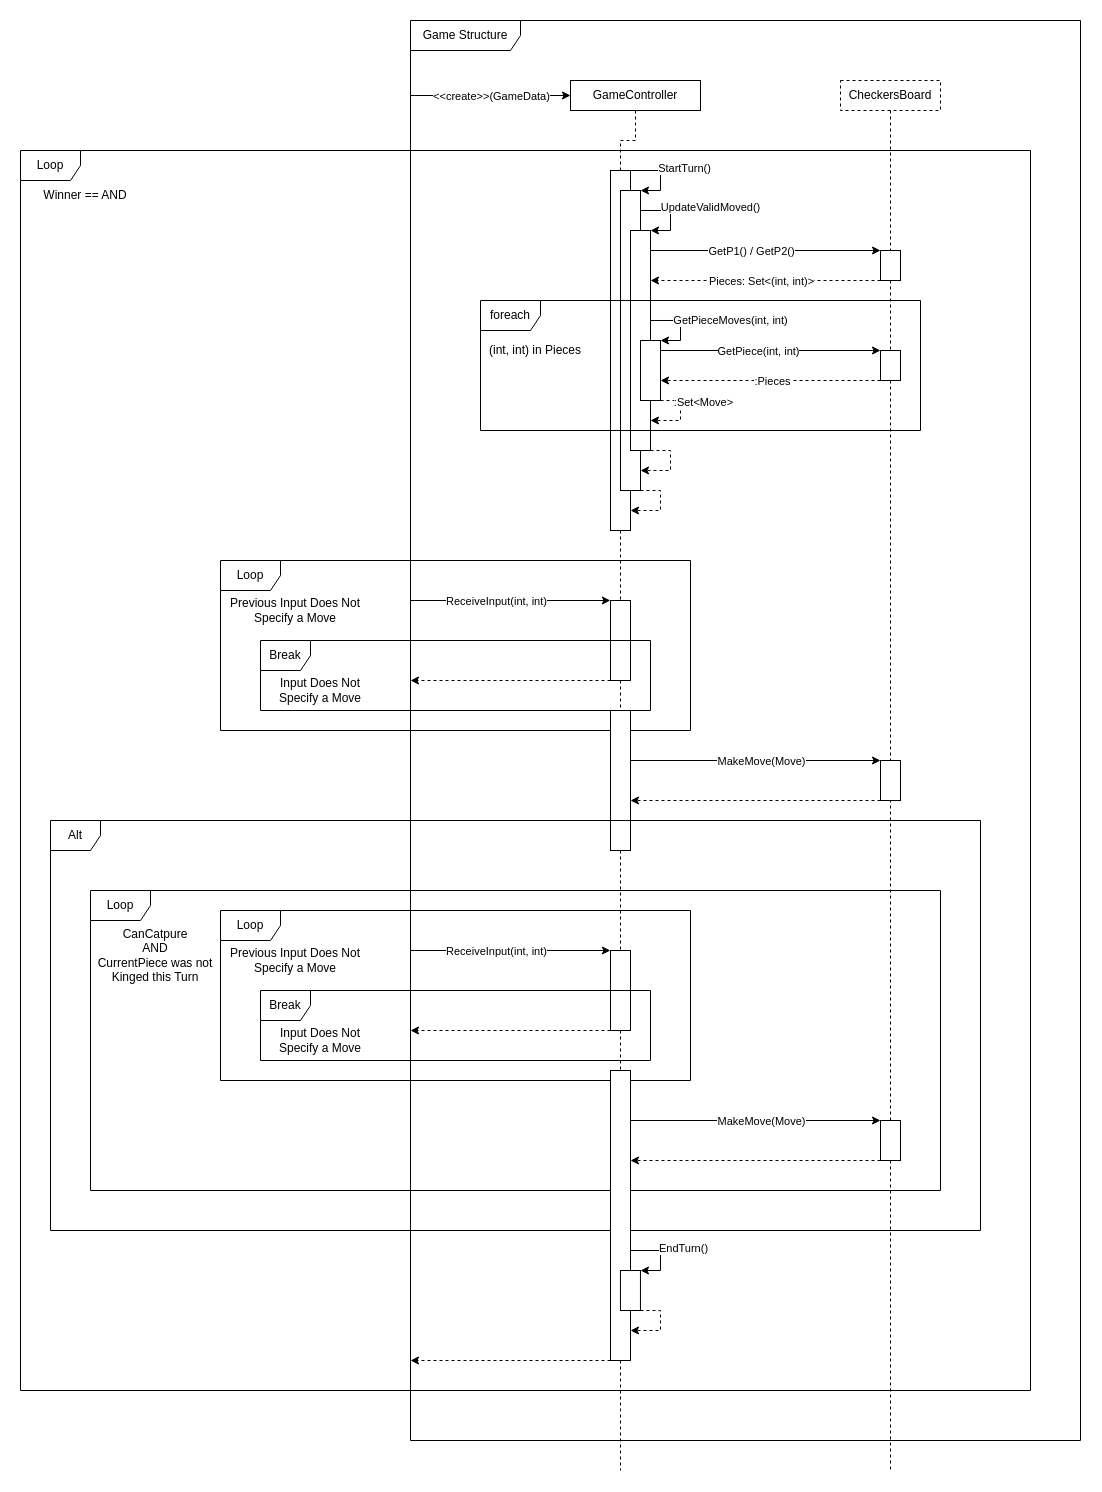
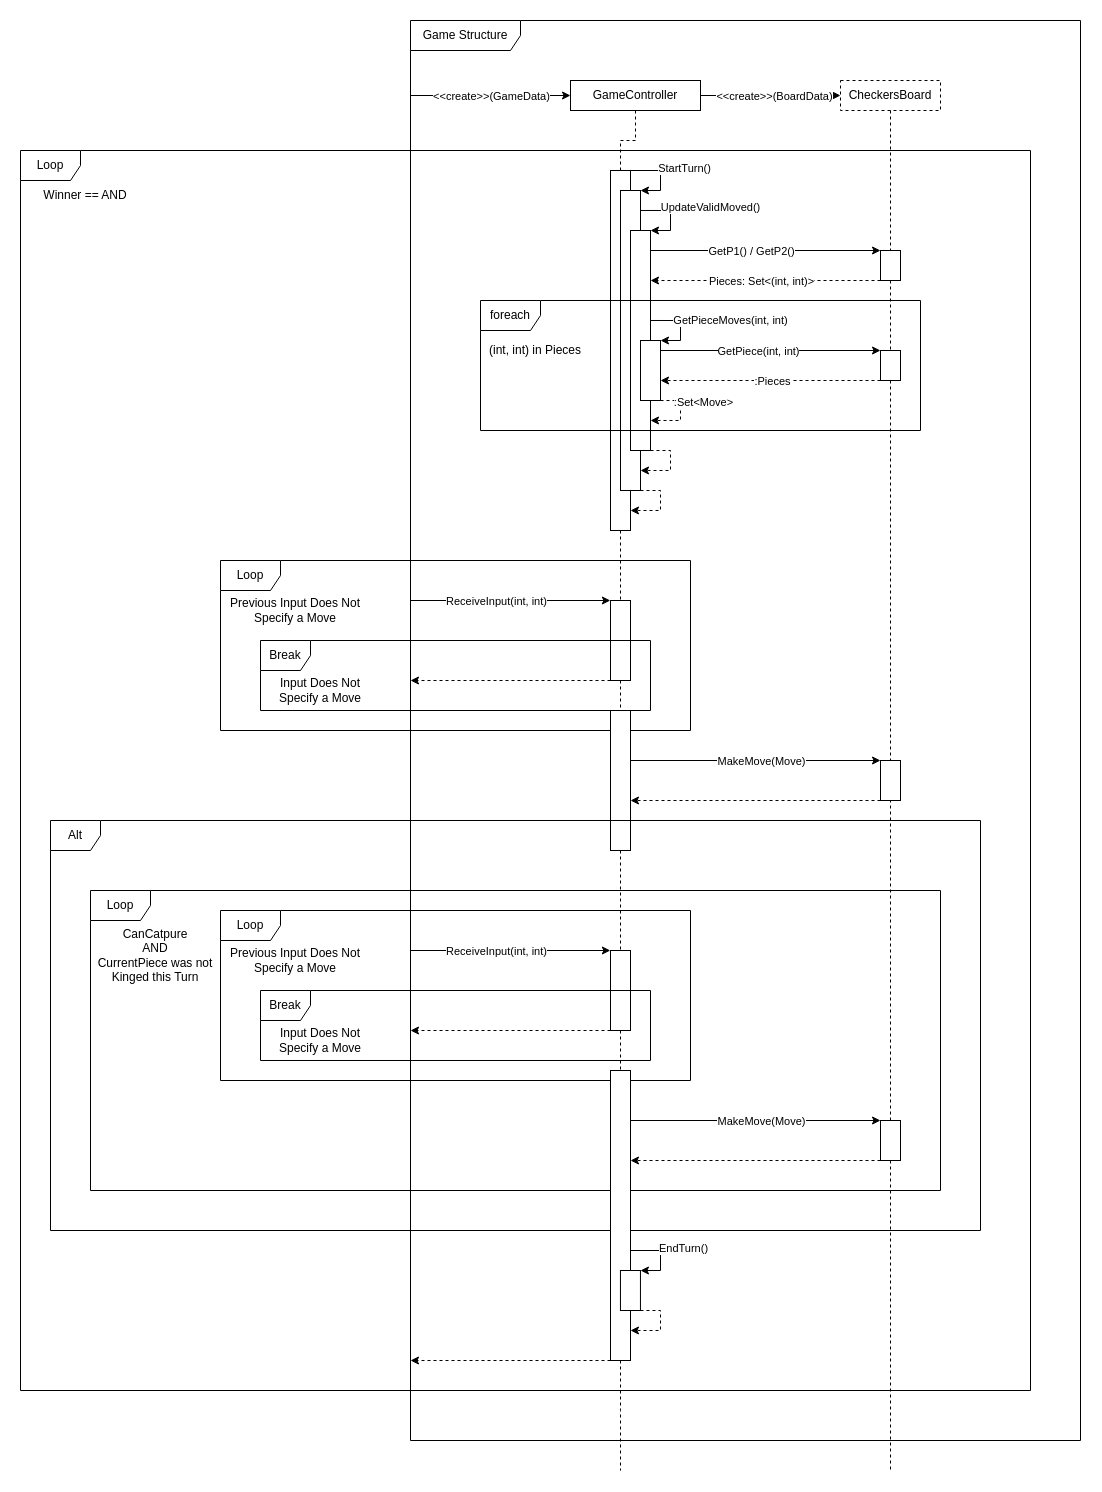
edge "GameController" -> "CheckersBoard": added, label "<<create>>(BoardData)"
